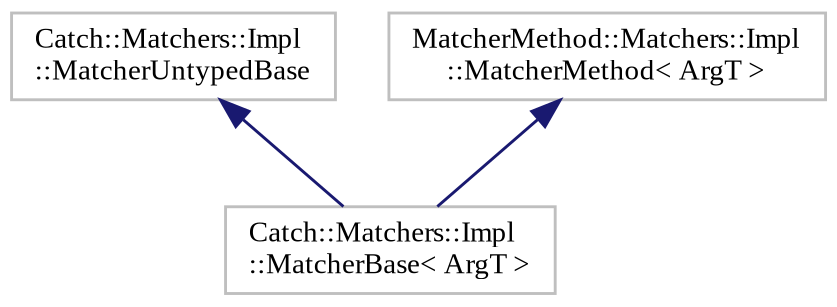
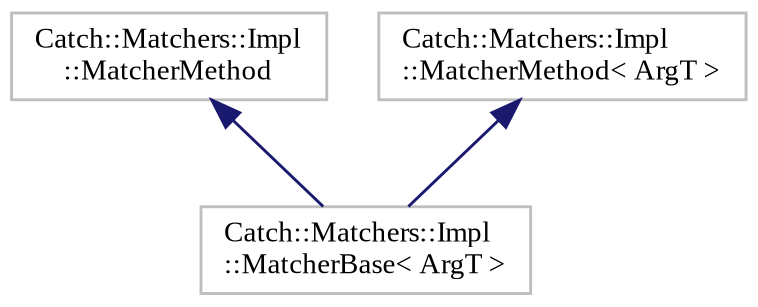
node "Catch::Matchers::Impl ::MatcherUntypedBase": label "Catch::Matchers::Impl ::MatcherUntypedBase" -> "Catch::Matchers::Impl ::MatcherMethod"
node "MatcherMethod::Matchers::Impl ::MatcherMethod< ArgT >": label "MatcherMethod::Matchers::Impl ::MatcherMethod< ArgT >" -> "Catch::Matchers::Impl ::MatcherMethod< ArgT >"
